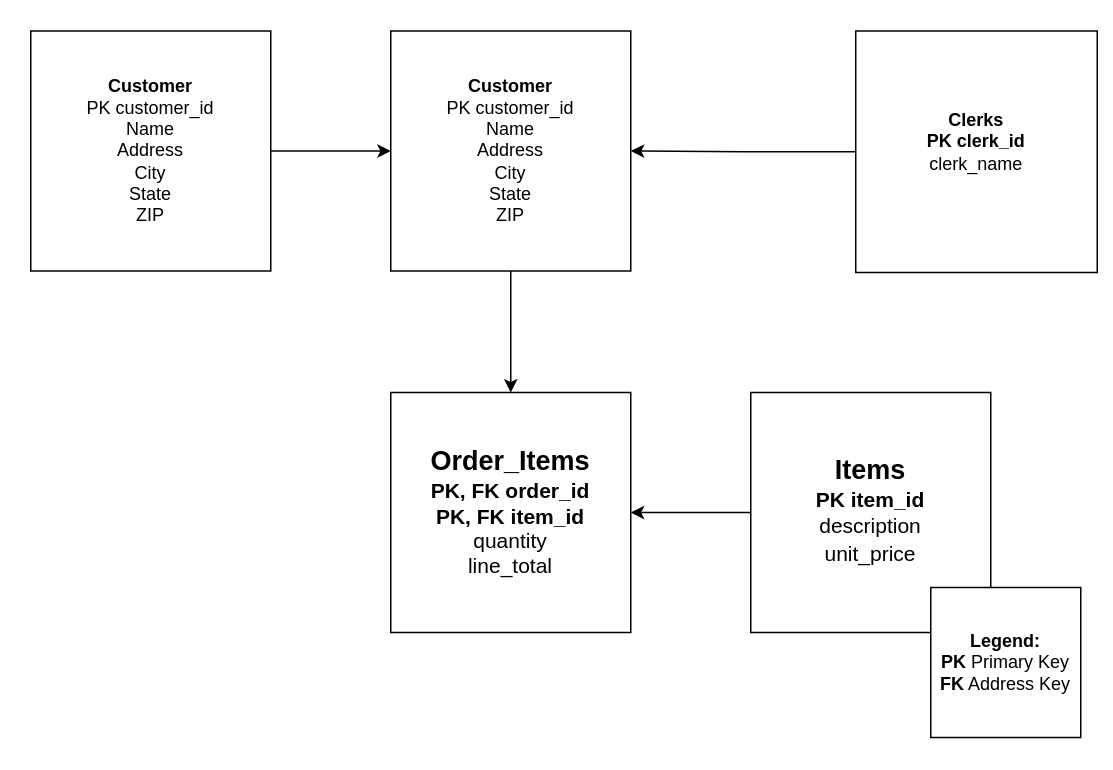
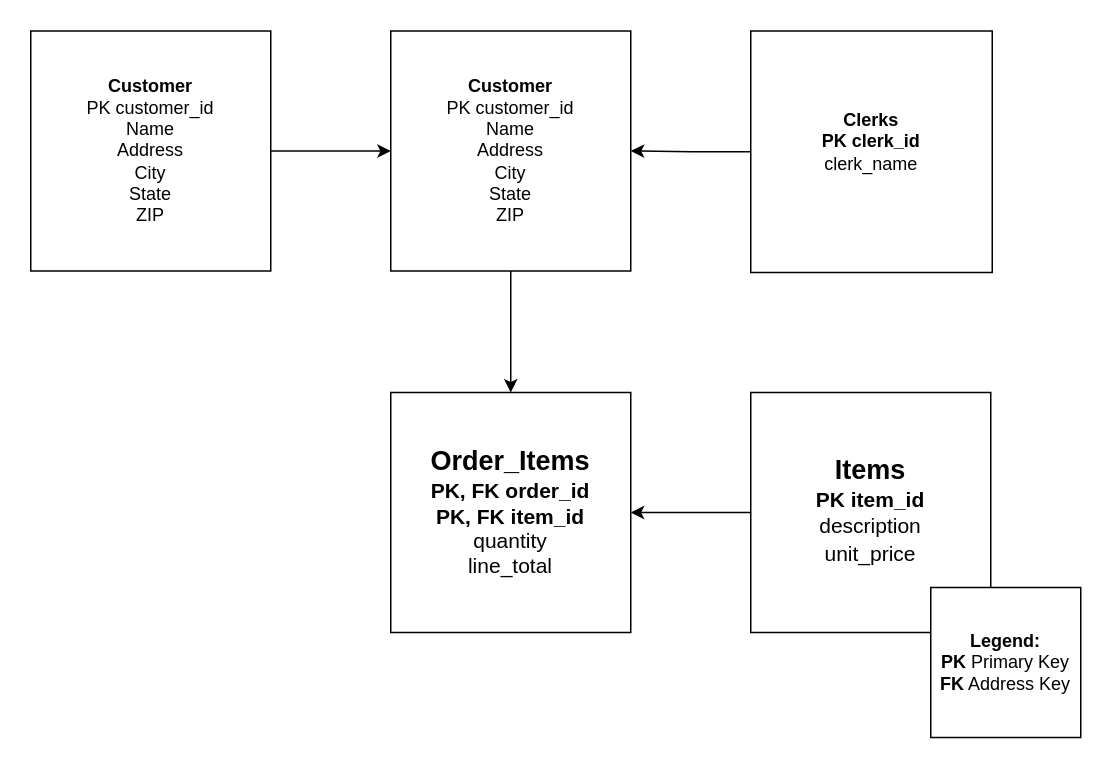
node "Clerks PK clerk_id clerk_name": moved (977, 152) -> (872, 152)
